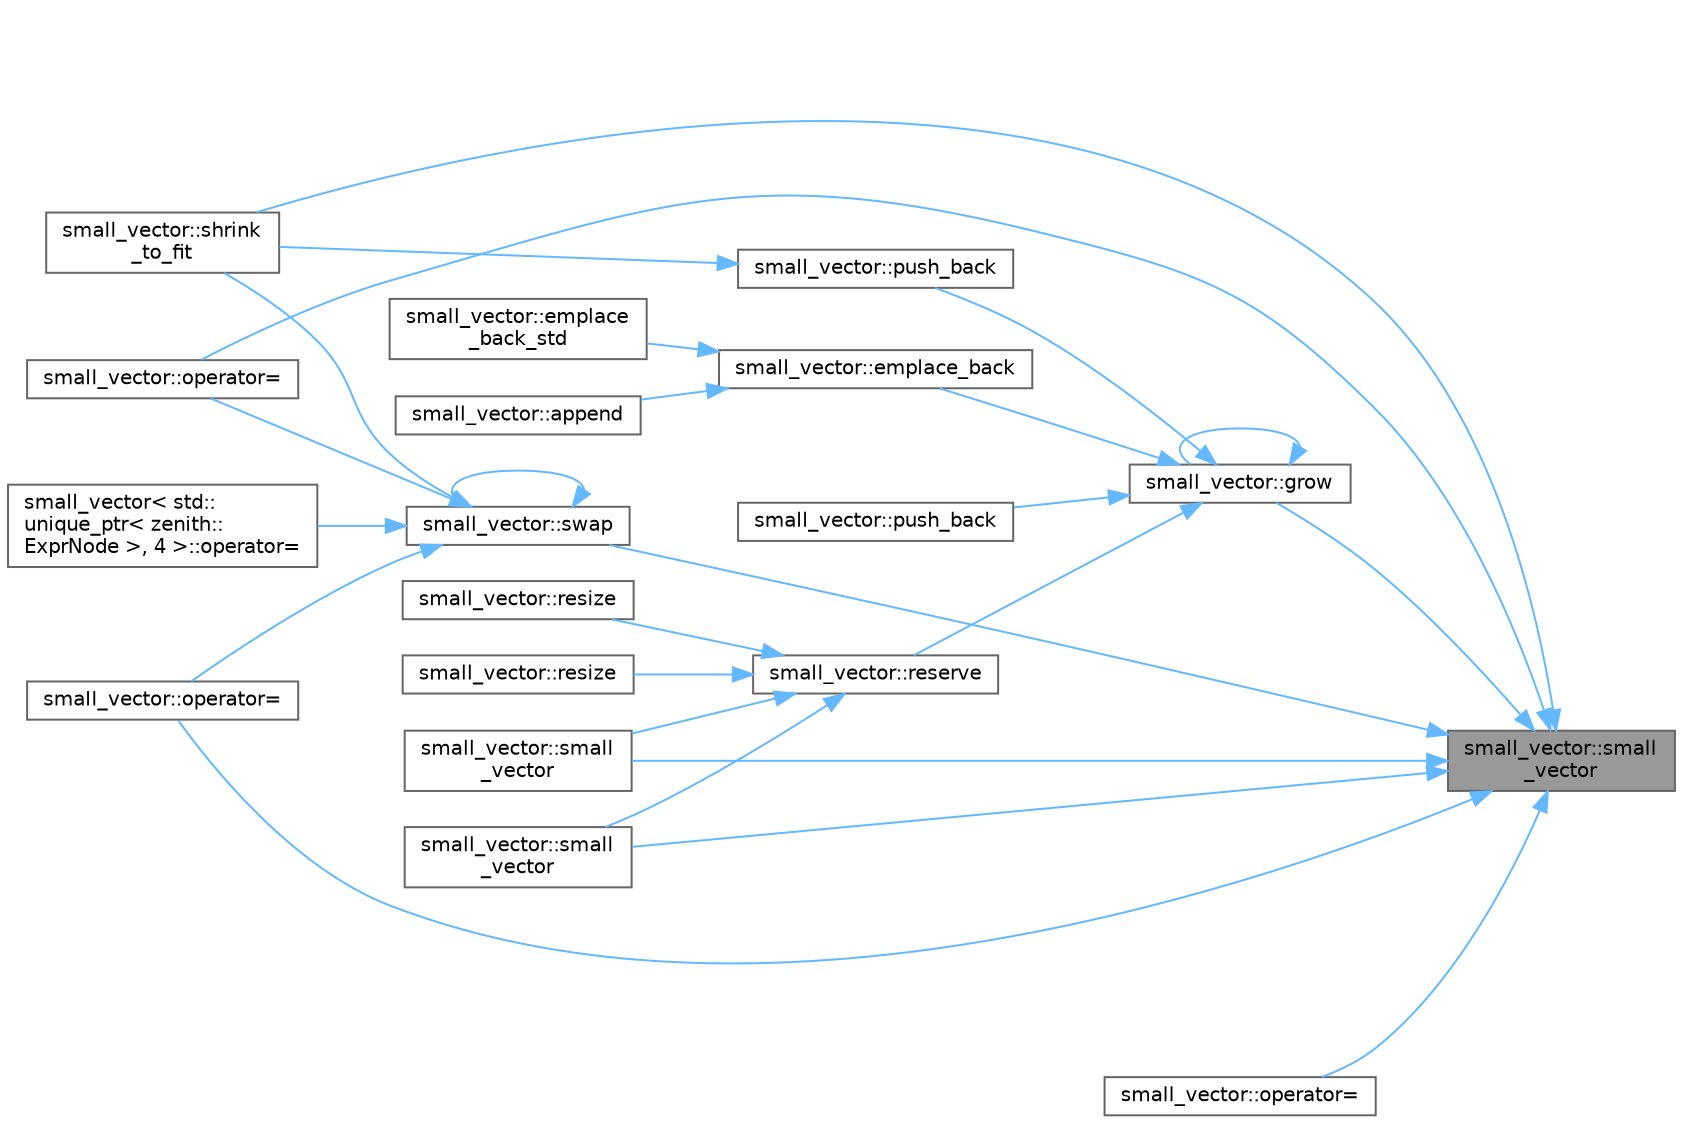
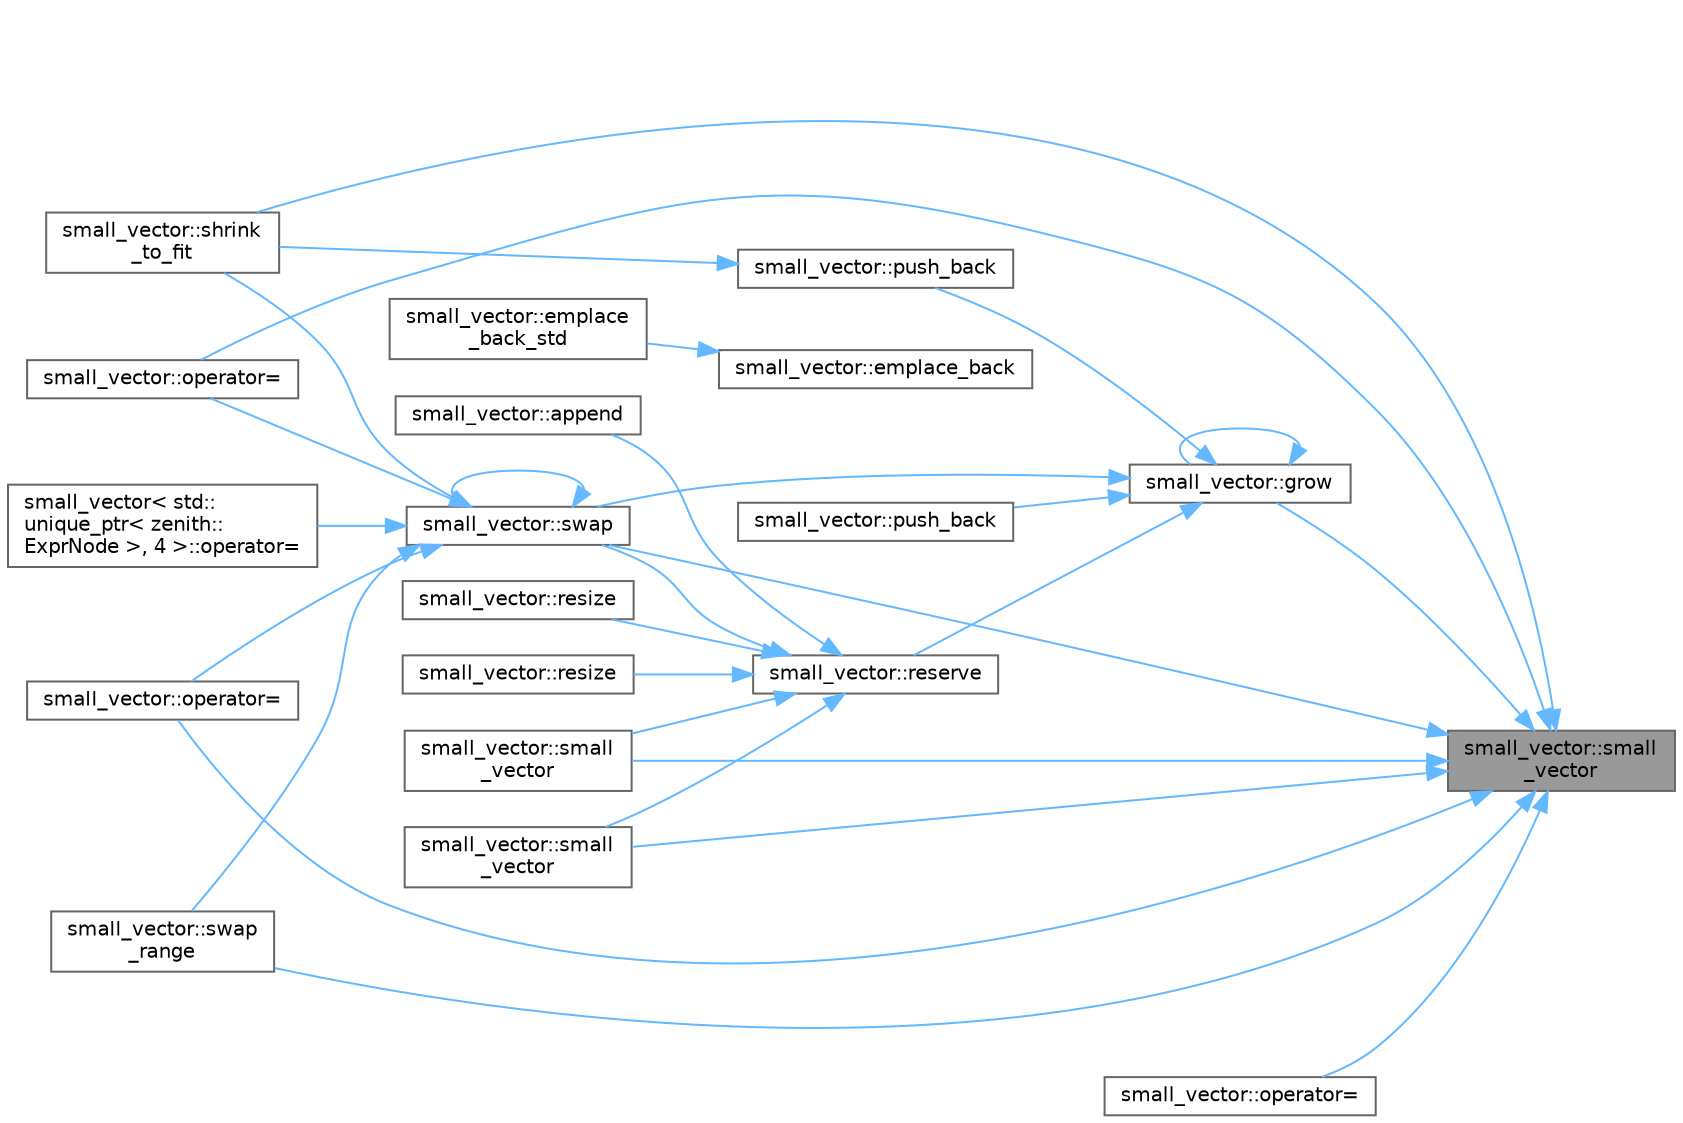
edge "small_vector::append" -> "small_vector::emplace_back": now "small_vector::append" -> "small_vector::reserve"
edge "small_vector::emplace_back" -> "small_vector::grow": now "small_vector::swap" -> "small_vector::grow"
edge "small_vector::swap" -> "small_vector::reserve": added
node "small_vector::swap _range": added
